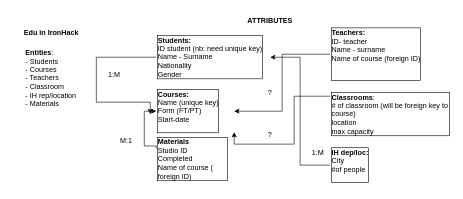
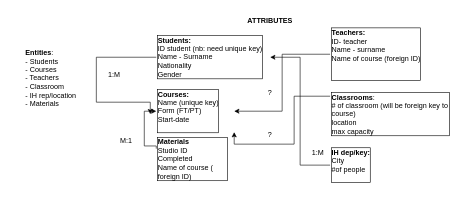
node "Edu in IronHack": removed
node "IH dep/loc: City #of people": label "IH dep/loc: City #of people" -> "IH dep/key: City #of people"
